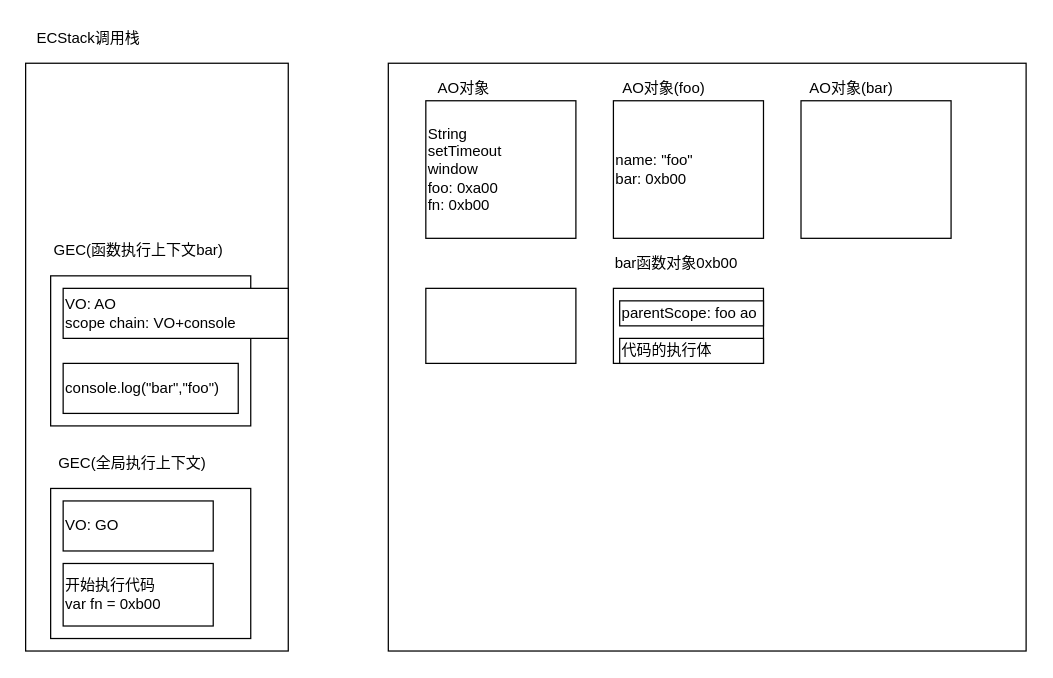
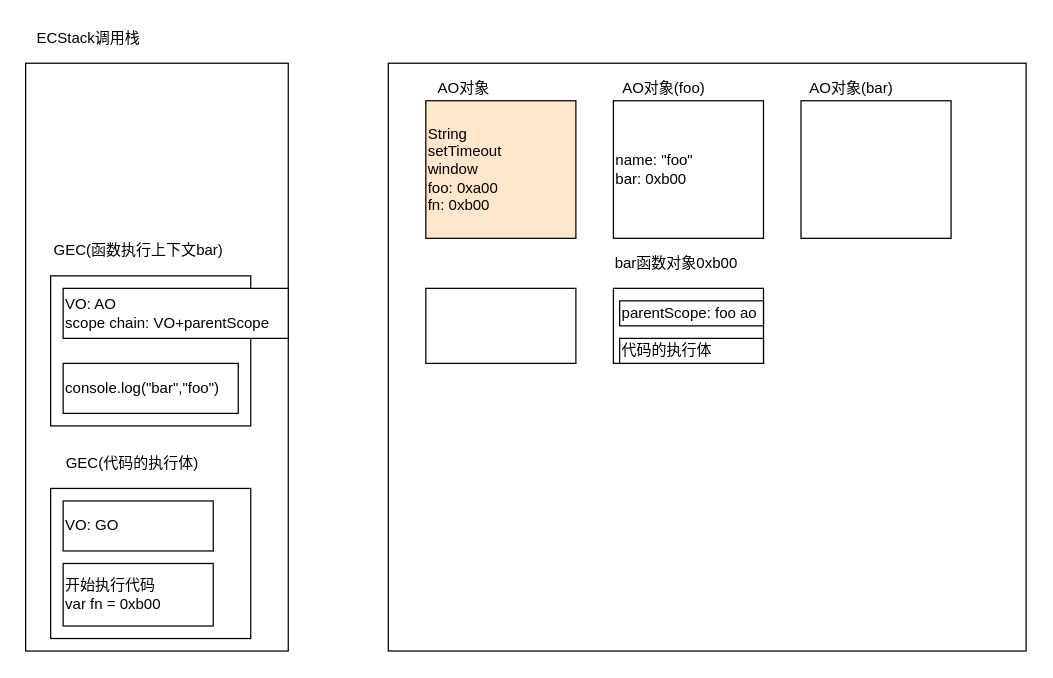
node "String setTimeout window foo: 0xa00 fn: 0xb00": fillcolor #ffffff -> #ffe6cc
node "VO: AO scope chain: VO+console": label "VO: AO scope chain: VO+console" -> "VO: AO scope chain: VO+parentScope"
node "GEC(全局执行上下文)": label "GEC(全局执行上下文)" -> "GEC(代码的执行体)"
